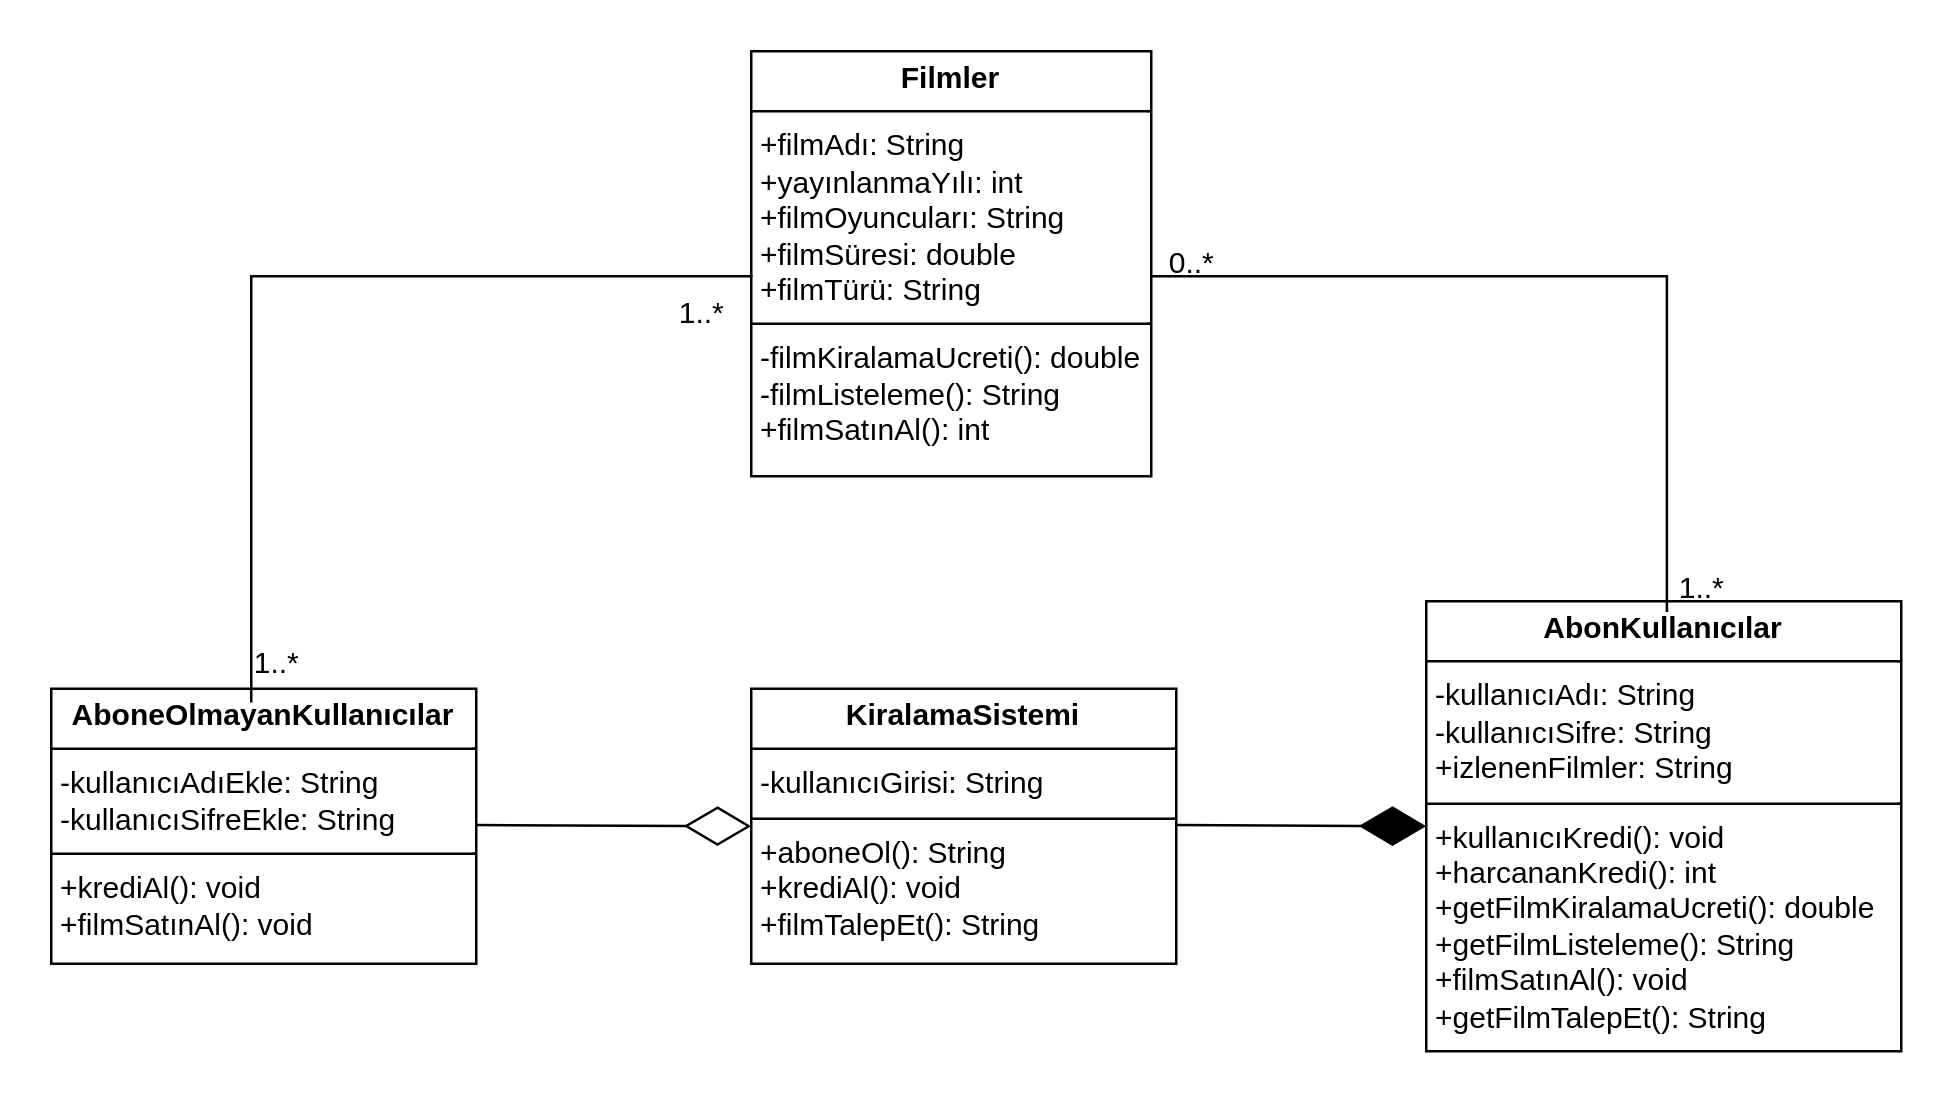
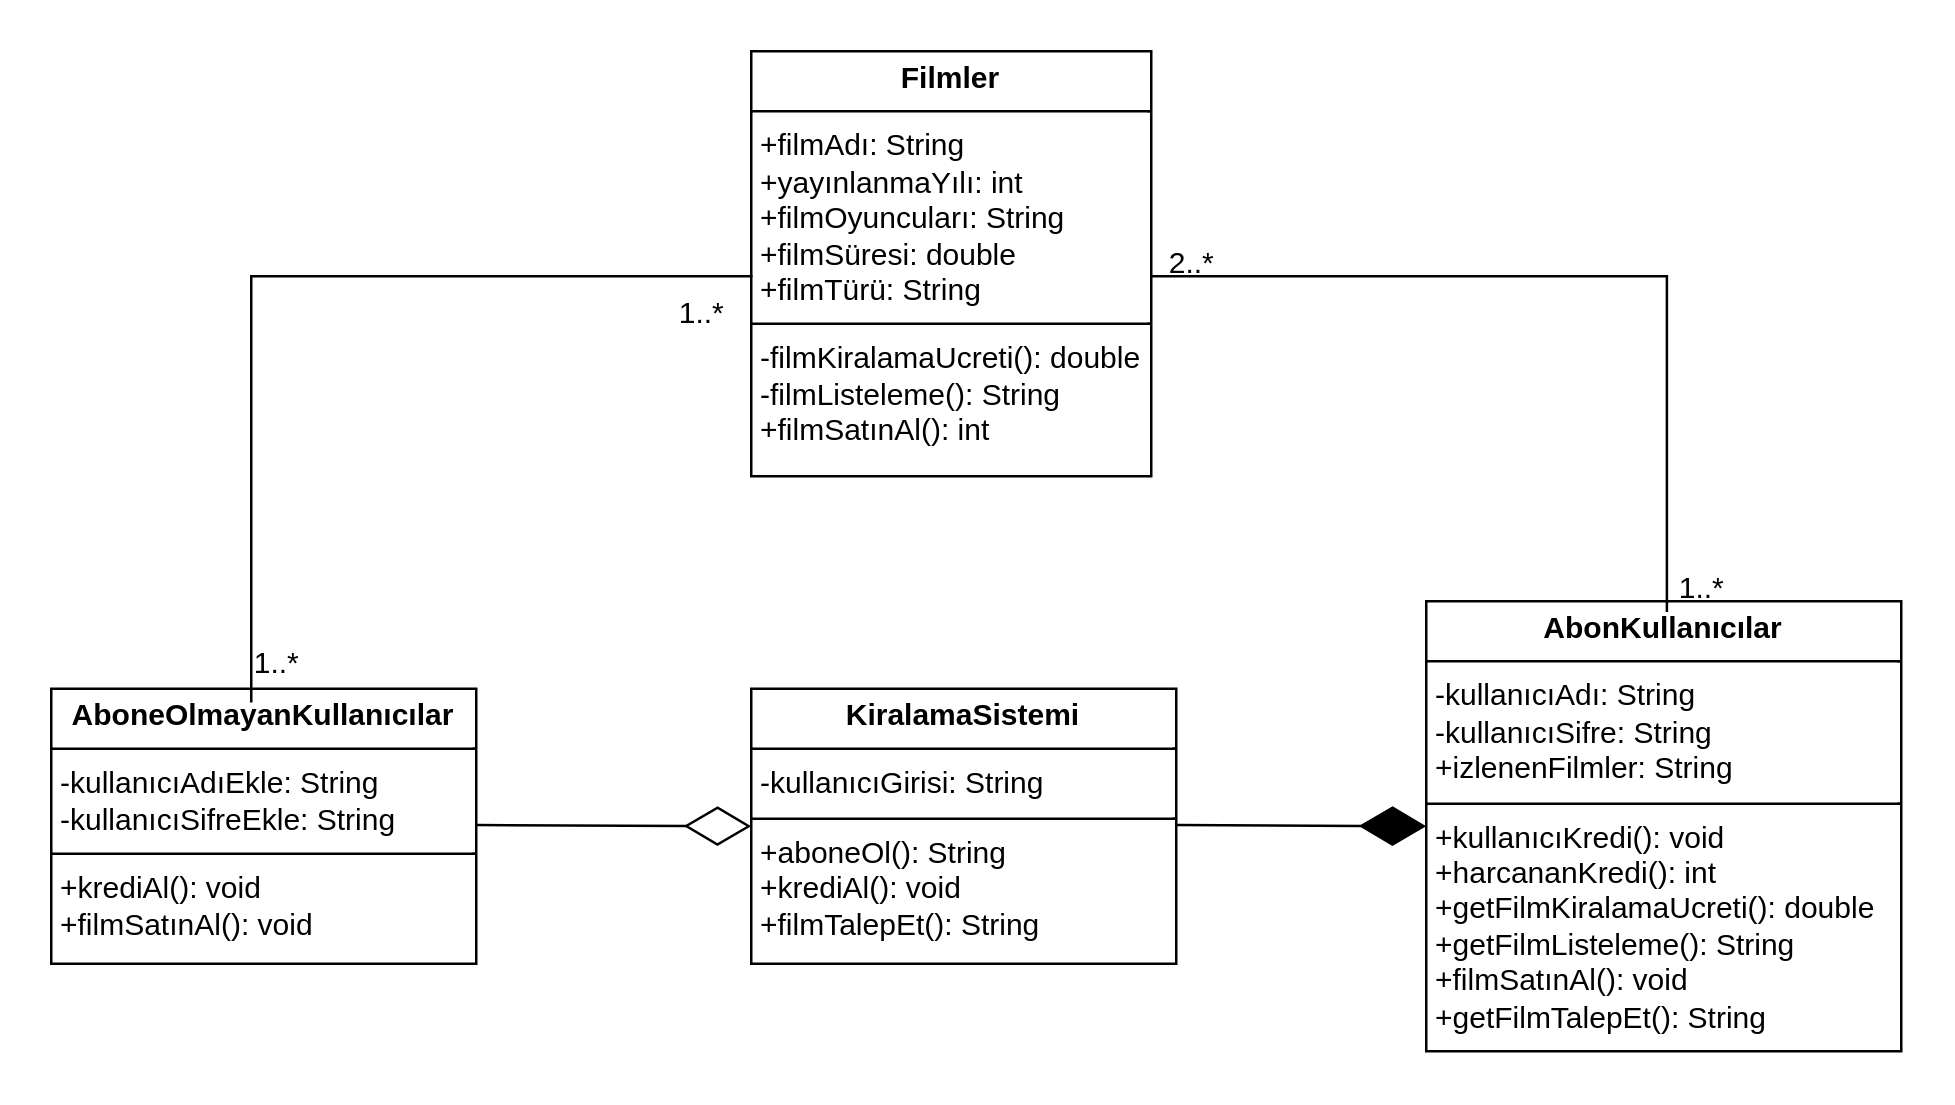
node "0..*": label "0..*" -> "2..*"
